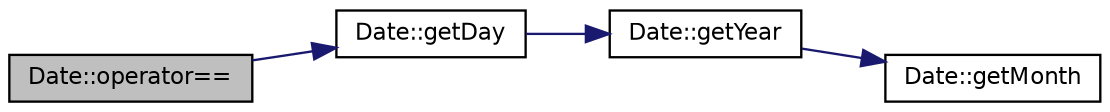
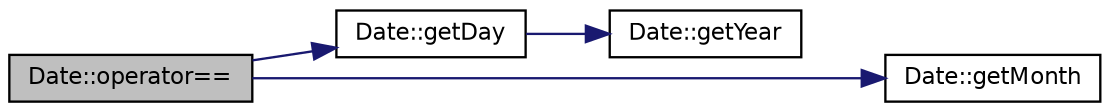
edge "Date::getYear" -> "Date::getMonth": now "Date::operator==" -> "Date::getMonth"
